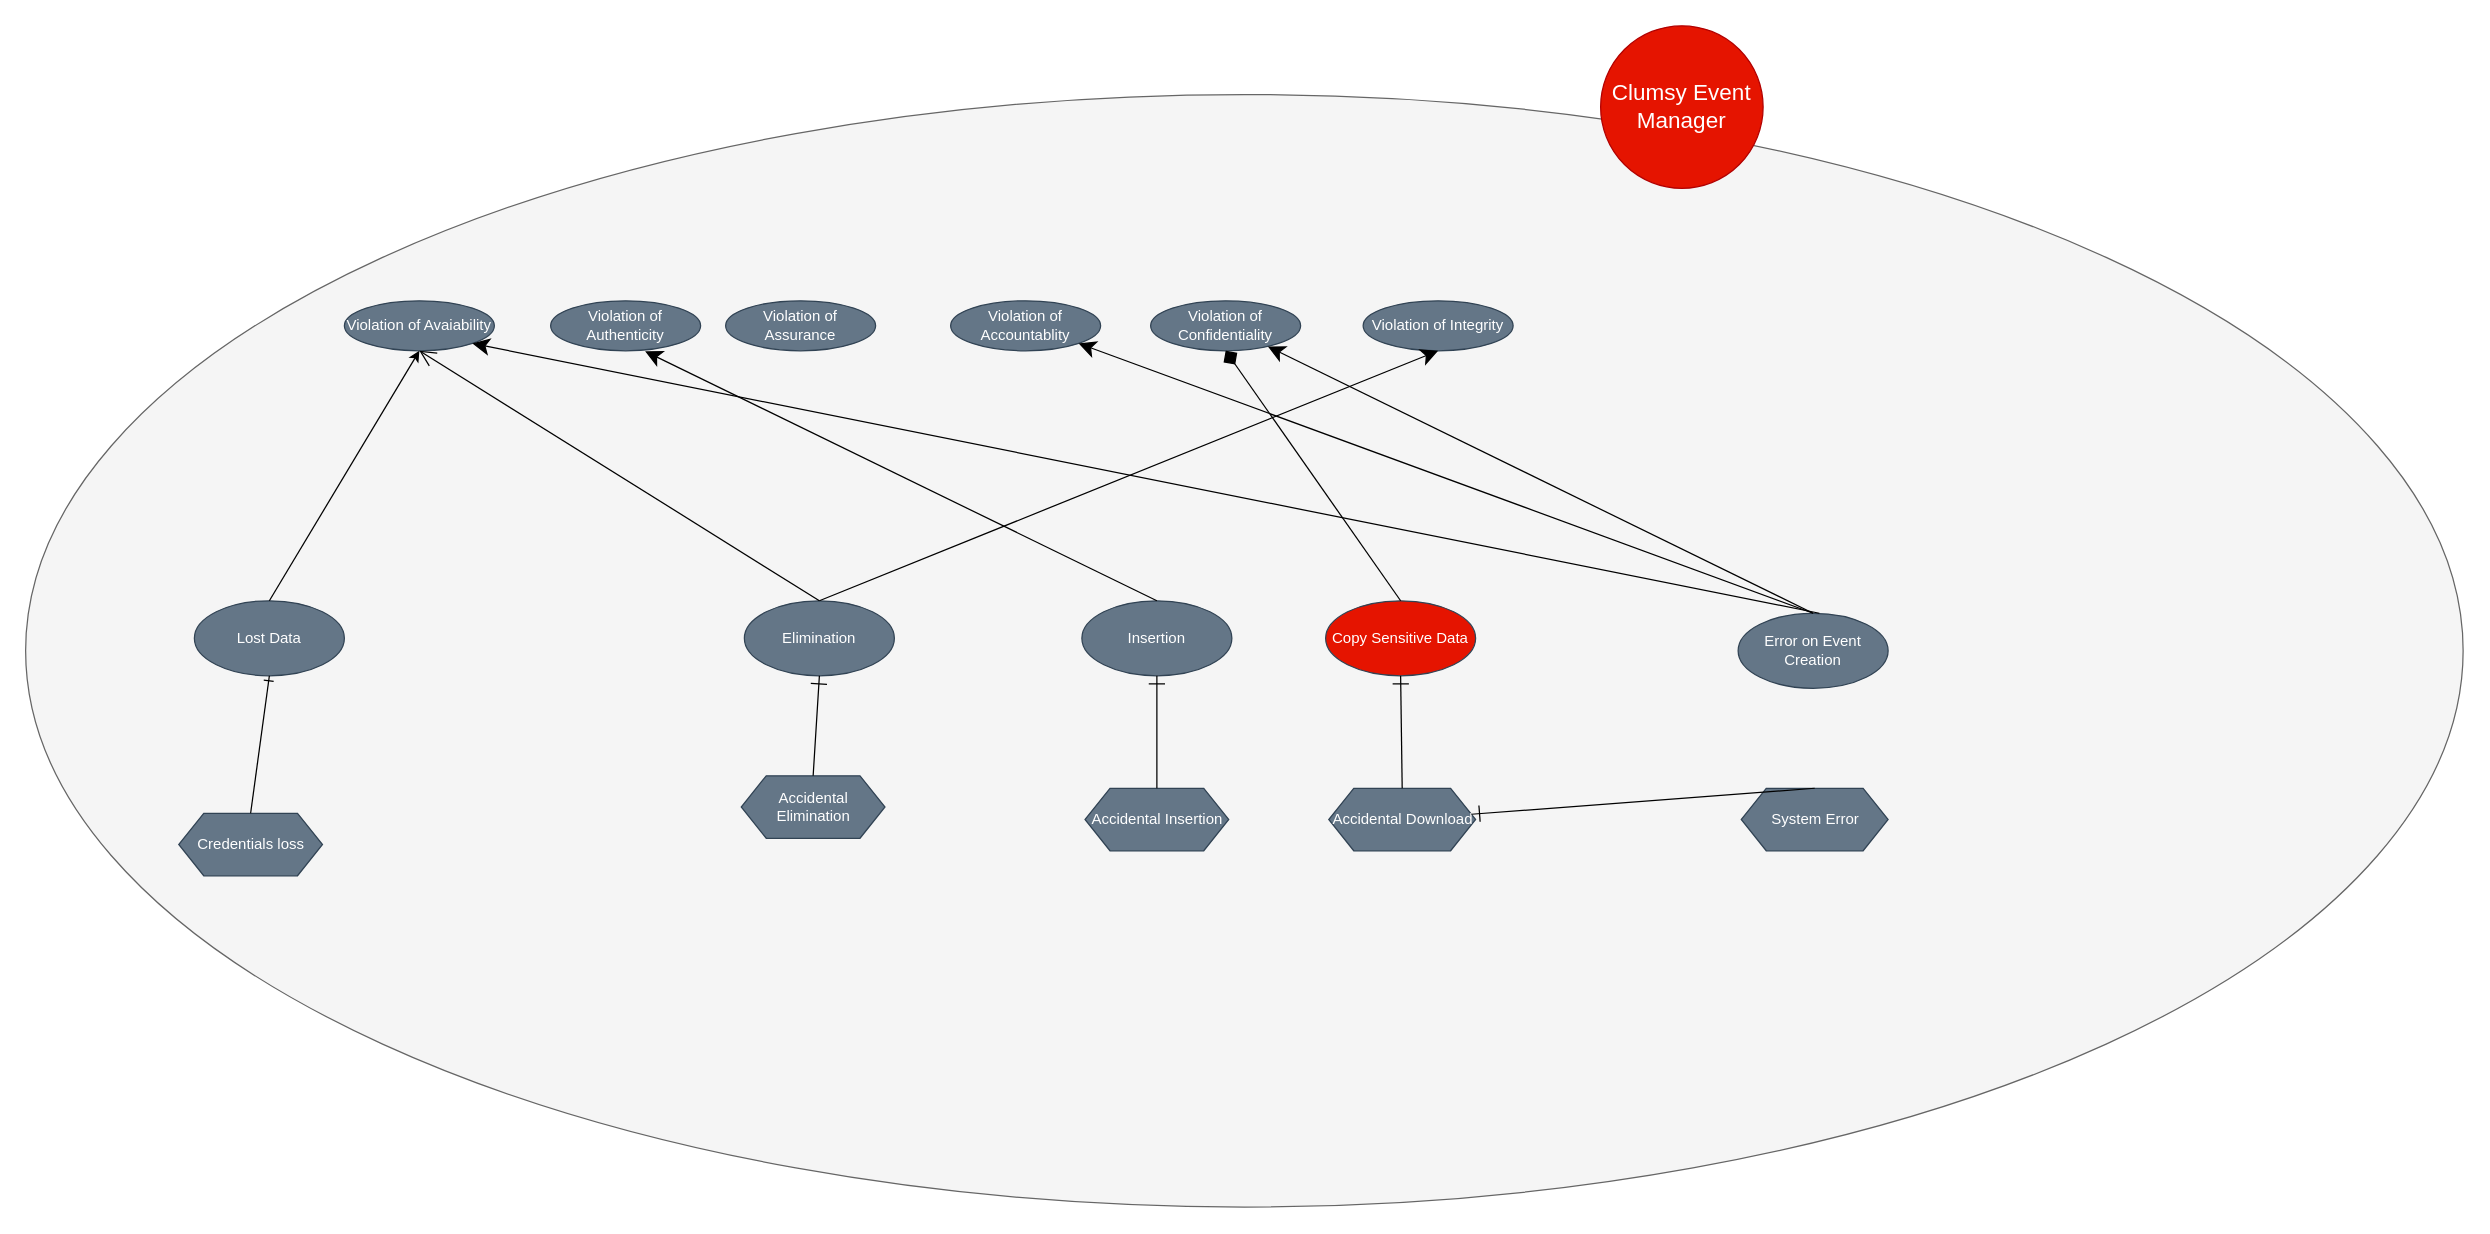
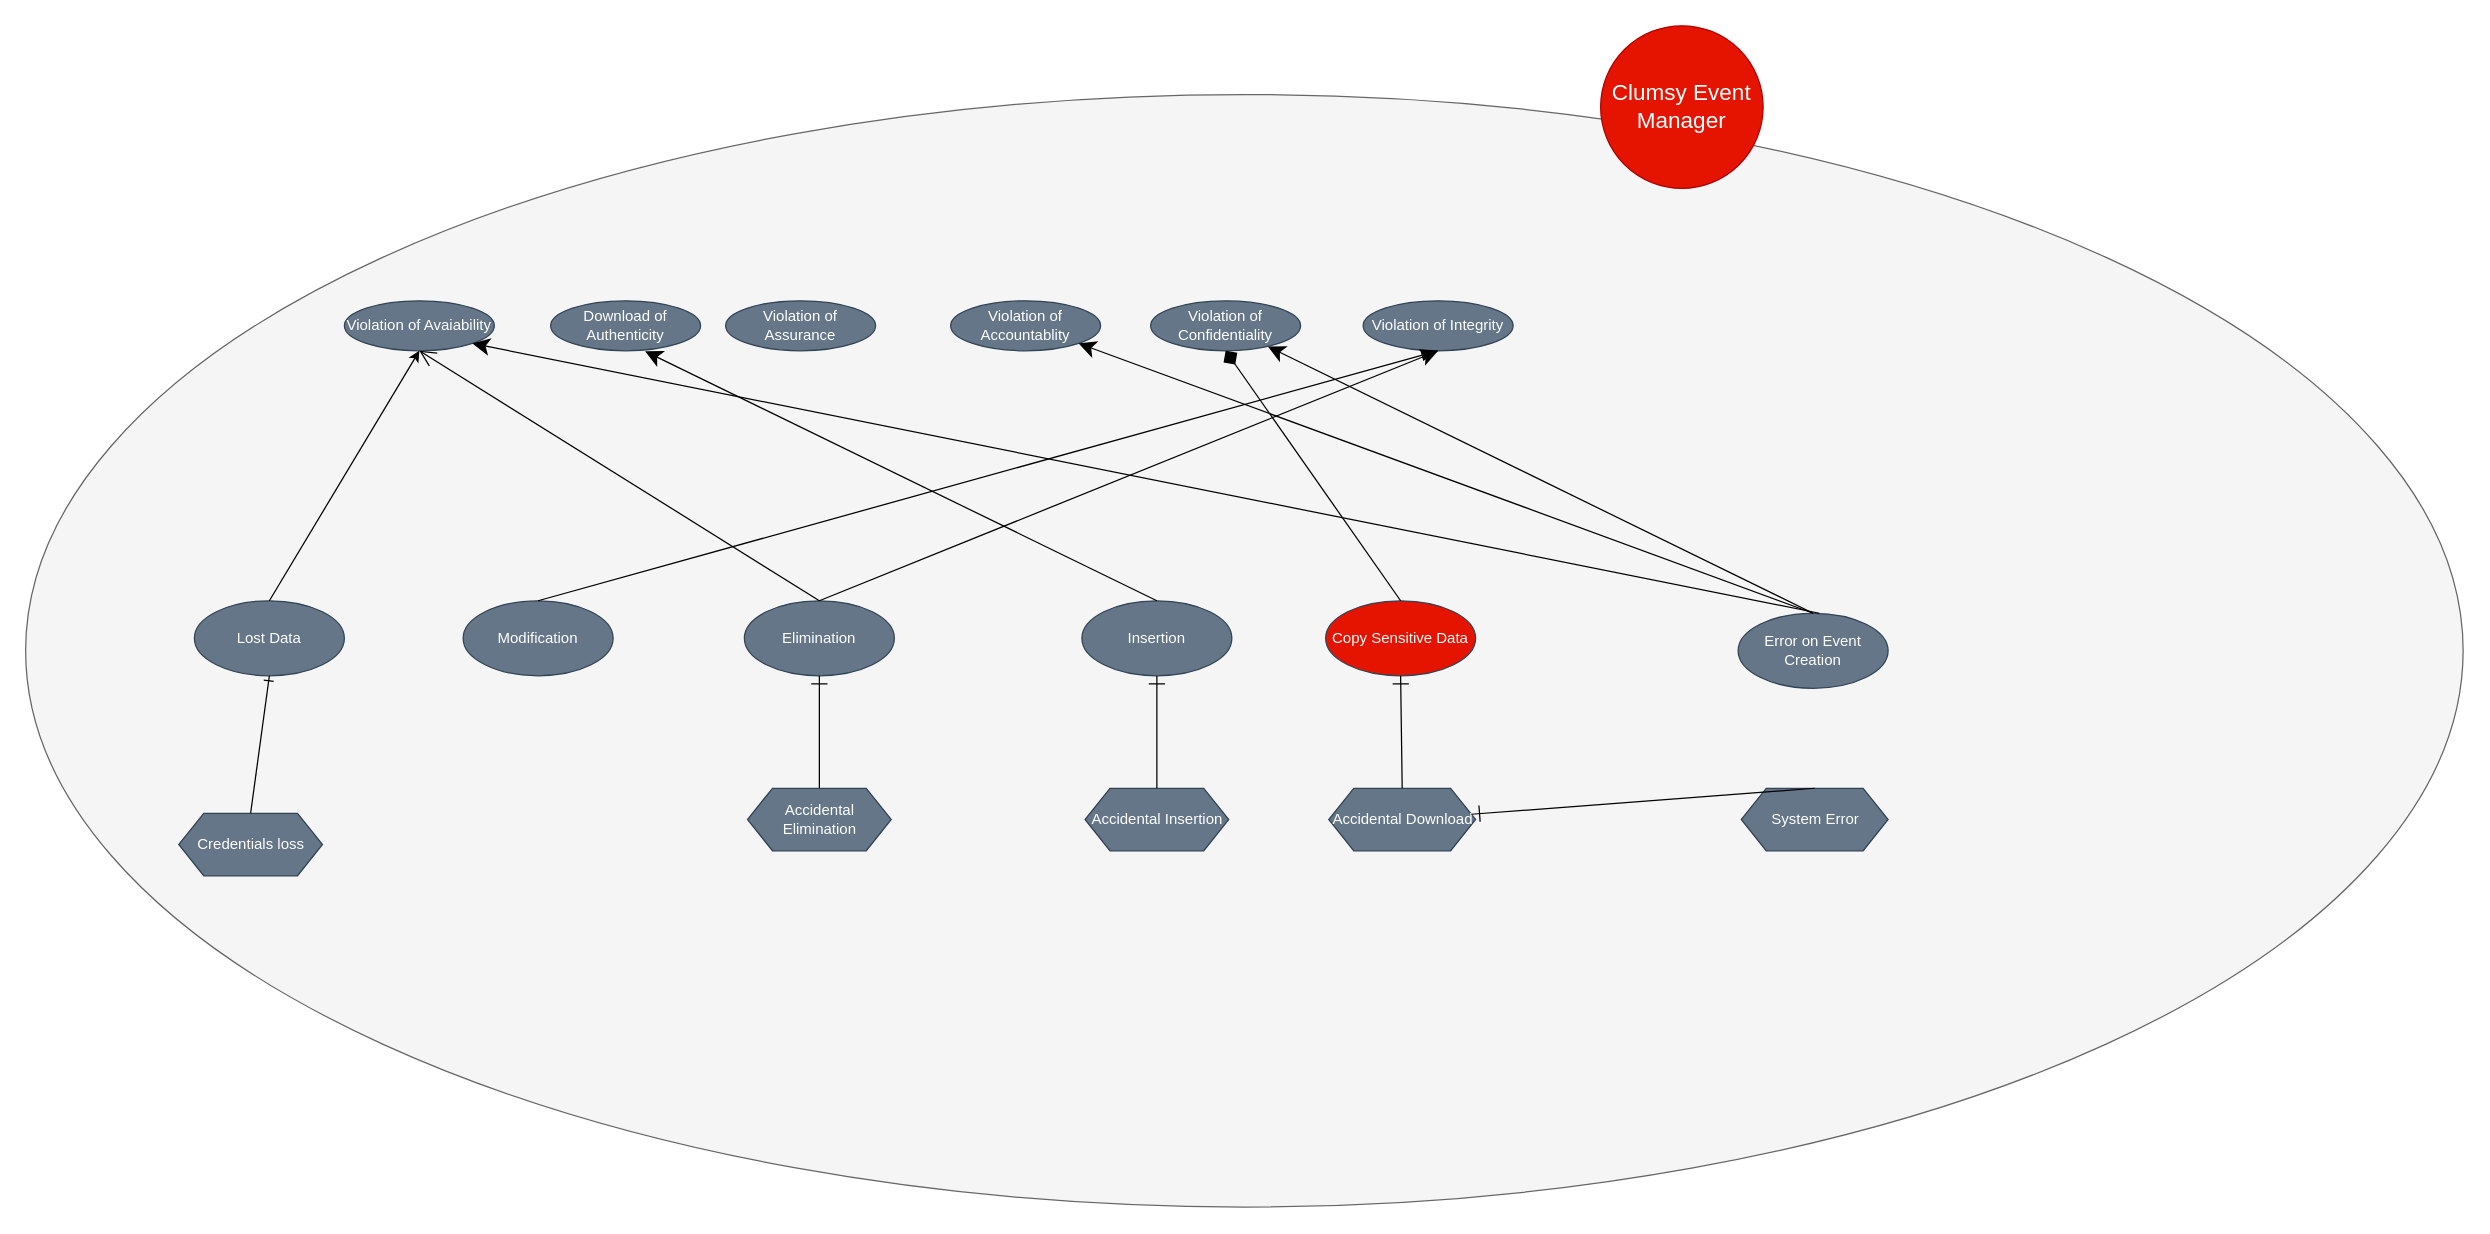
node "Violation of Authenticity": label "Violation of Authenticity" -> "Download of Authenticity"
edge "Modification" -> "Violation of Integrity": added
node "Modification": added
node "Accidental Elimination": moved (813, 807) -> (819, 819)
